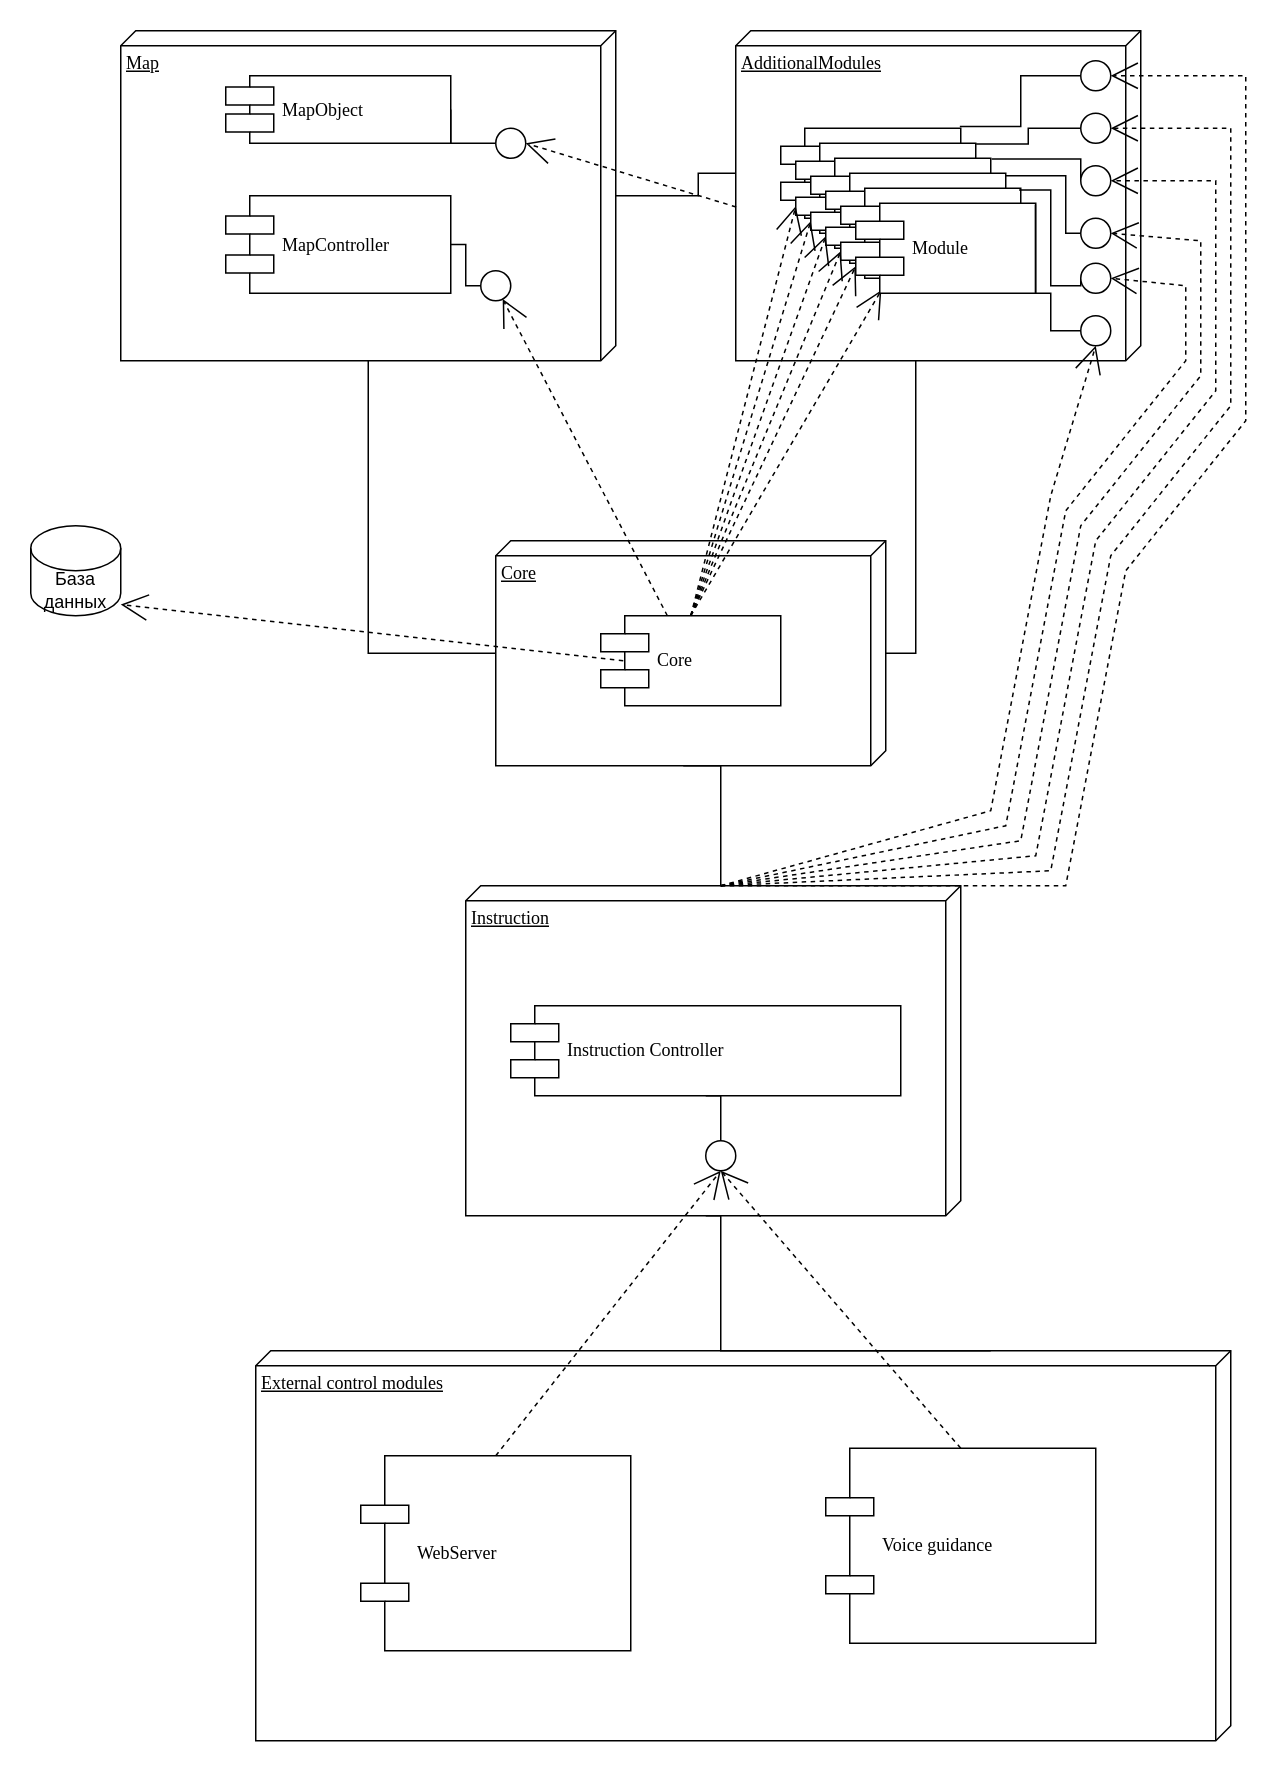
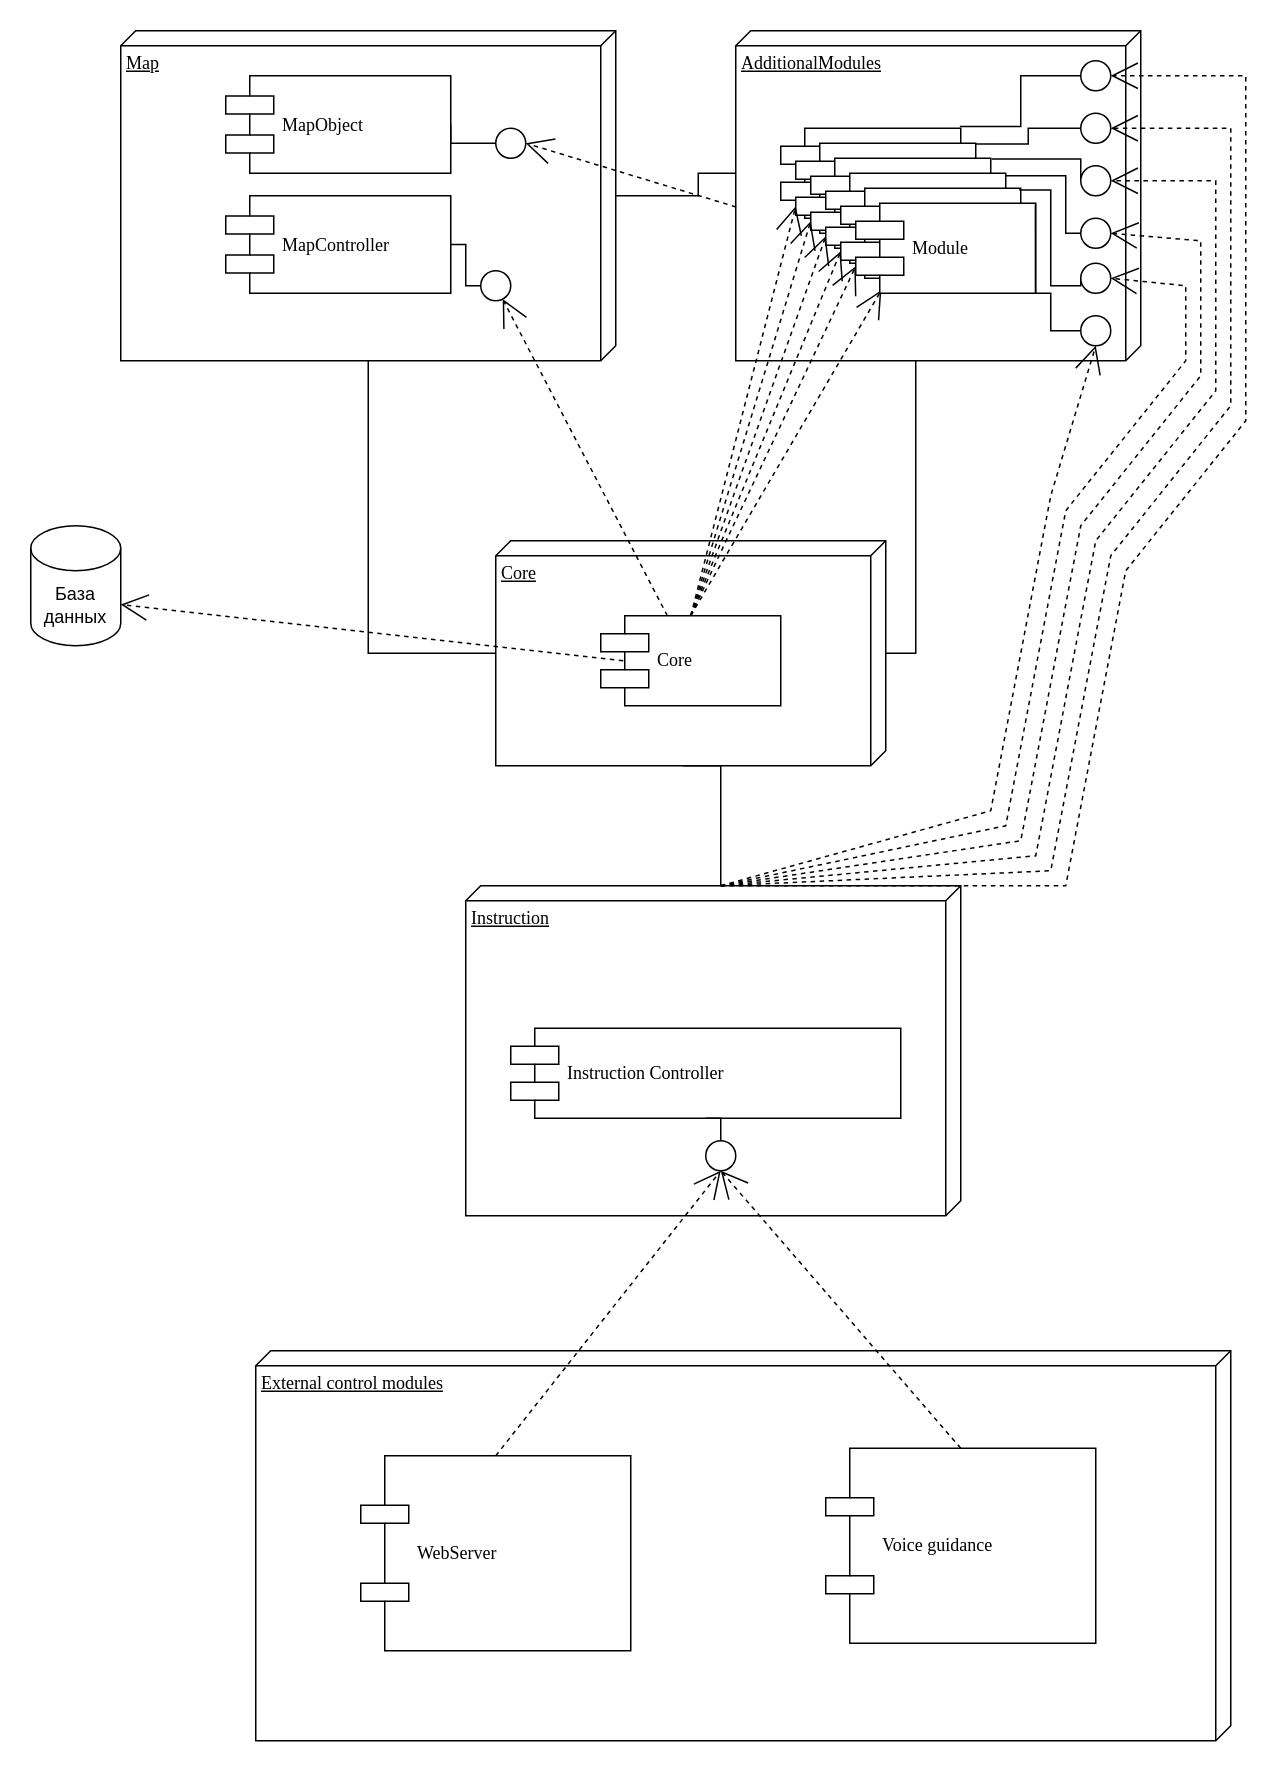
node "MapObject": size 225x68 -> 225x98
node "База данных": size 90x90 -> 90x120
node "Instruction Controller": moved (706, 1051) -> (706, 1073)
edge "Instruction" -- "External control modules": removed
